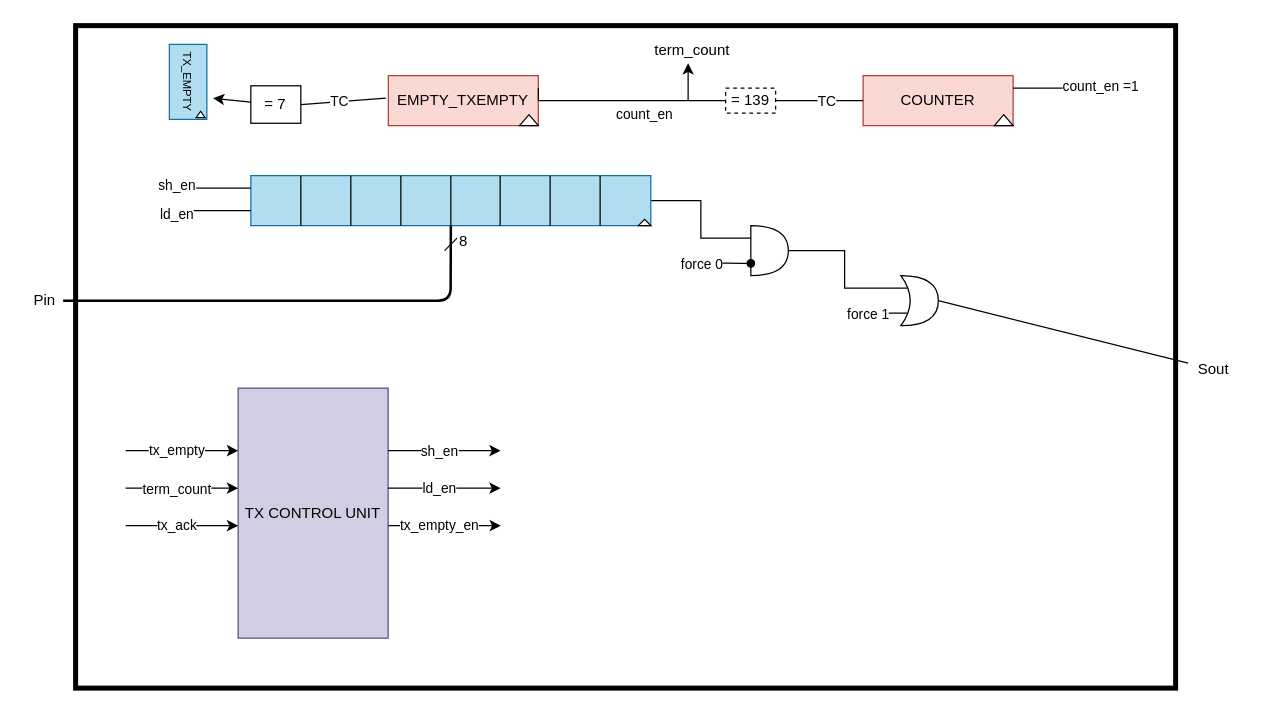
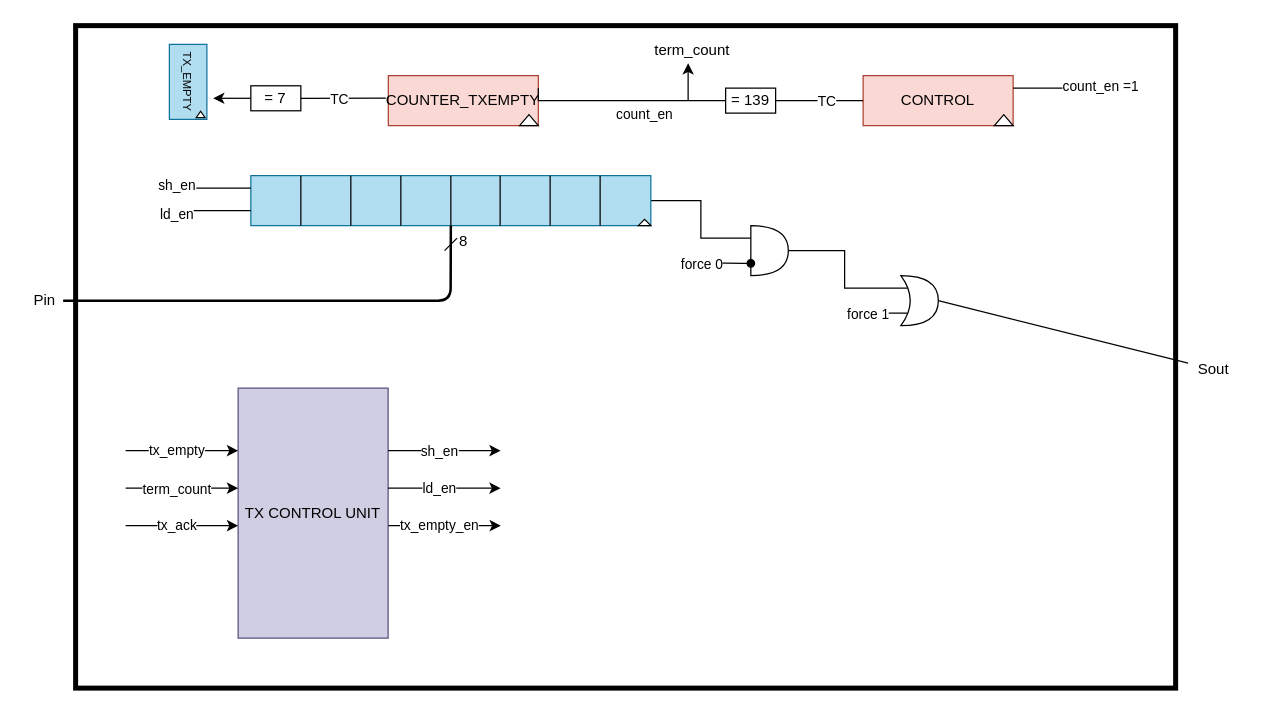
node "EMPTY_TXEMPTY": label "EMPTY_TXEMPTY" -> "COUNTER_TXEMPTY"
node "= 139": style dashed -> solid
node "COUNTER": label "COUNTER" -> "CONTROL"
node "= 7": size 50x38 -> 50x25
